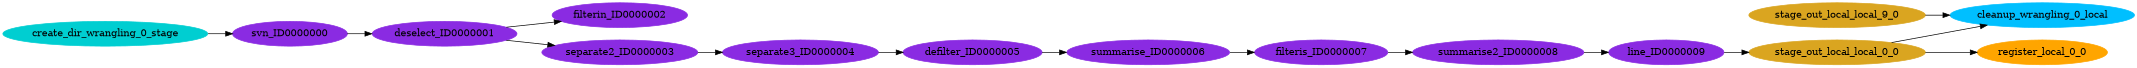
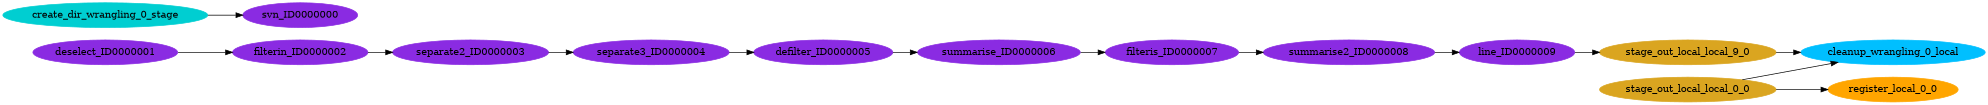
edge "svn_ID0000000" -> "deselect_ID0000001": removed
edge "deselect_ID0000001" -> "separate2_ID0000003": now "filterin_ID0000002" -> "separate2_ID0000003"
edge "line_ID0000009" -> "stage_out_local_local_0_0": now "line_ID0000009" -> "stage_out_local_local_9_0"
